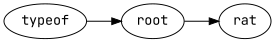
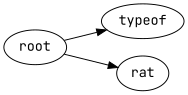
edge "typeof" -> "root": reversed
